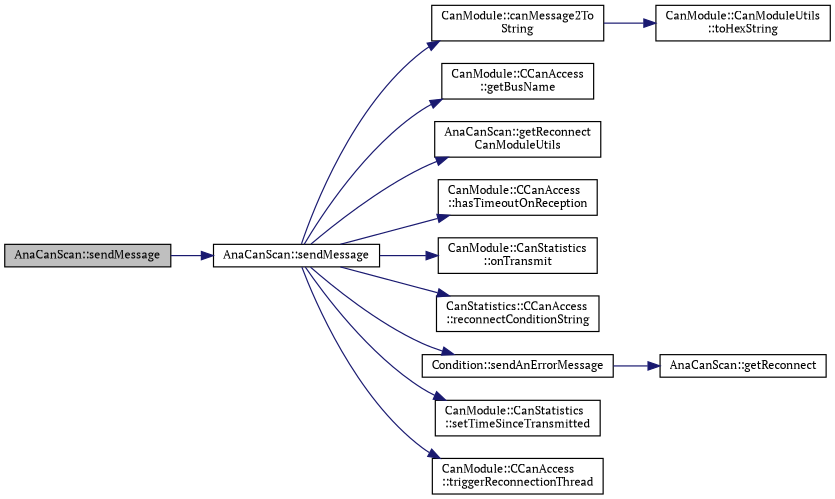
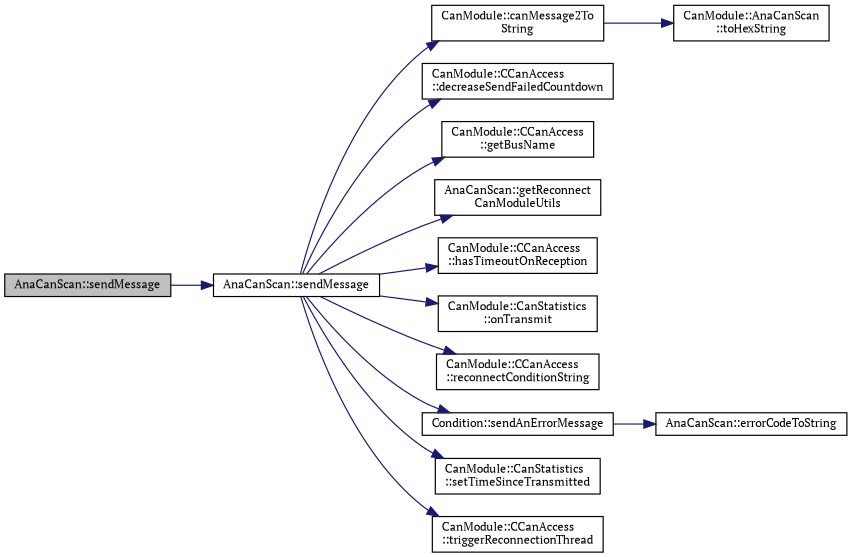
node "CanModule::CanModuleUtils ::toHexString": label "CanModule::CanModuleUtils ::toHexString" -> "CanModule::AnaCanScan ::toHexString"
node "CanModule::CCanAccess ::decreaseSendFailedCountdown": added
node "CanStatistics::CCanAccess ::reconnectConditionString": label "CanStatistics::CCanAccess ::reconnectConditionString" -> "CanModule::CCanAccess ::reconnectConditionString"
node "AnaCanScan::getReconnect": label "AnaCanScan::getReconnect" -> "AnaCanScan::errorCodeToString"
